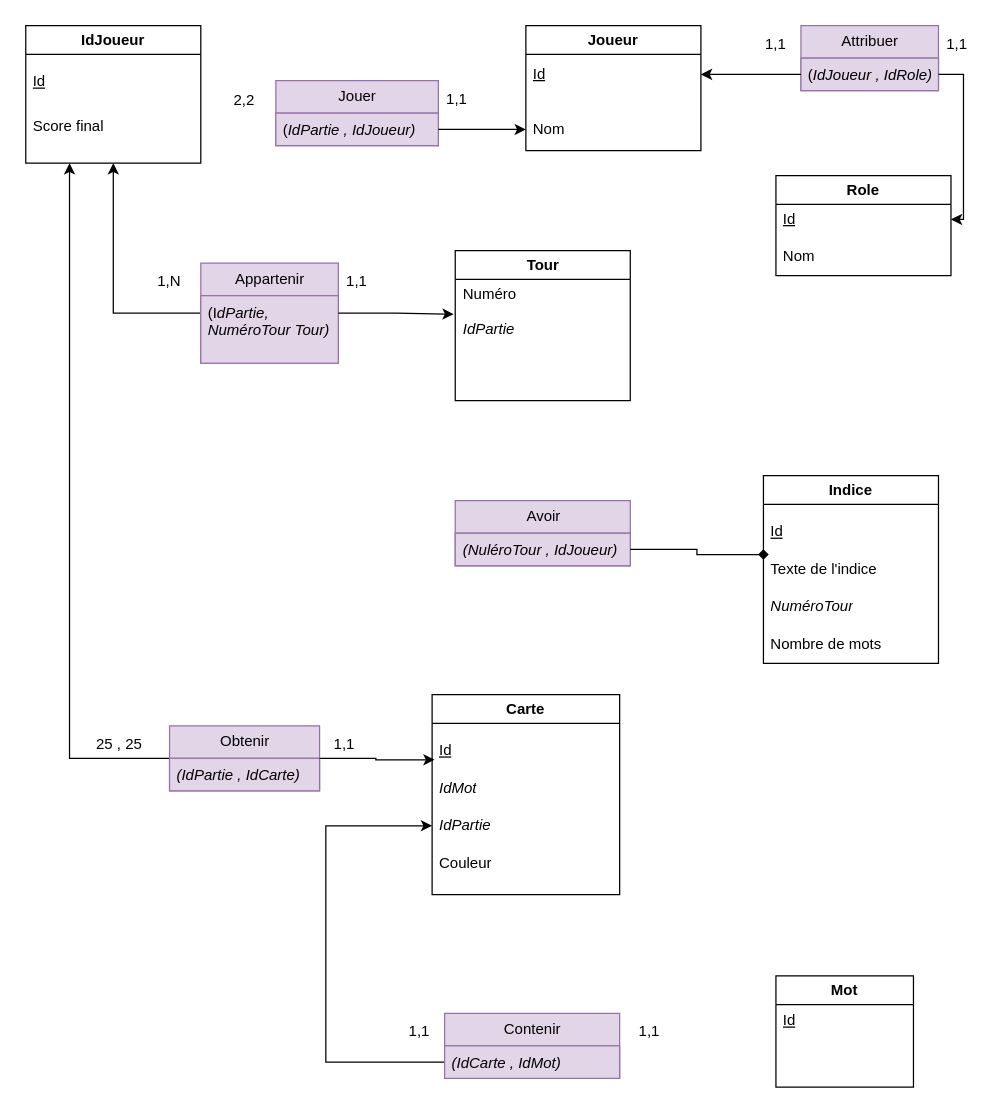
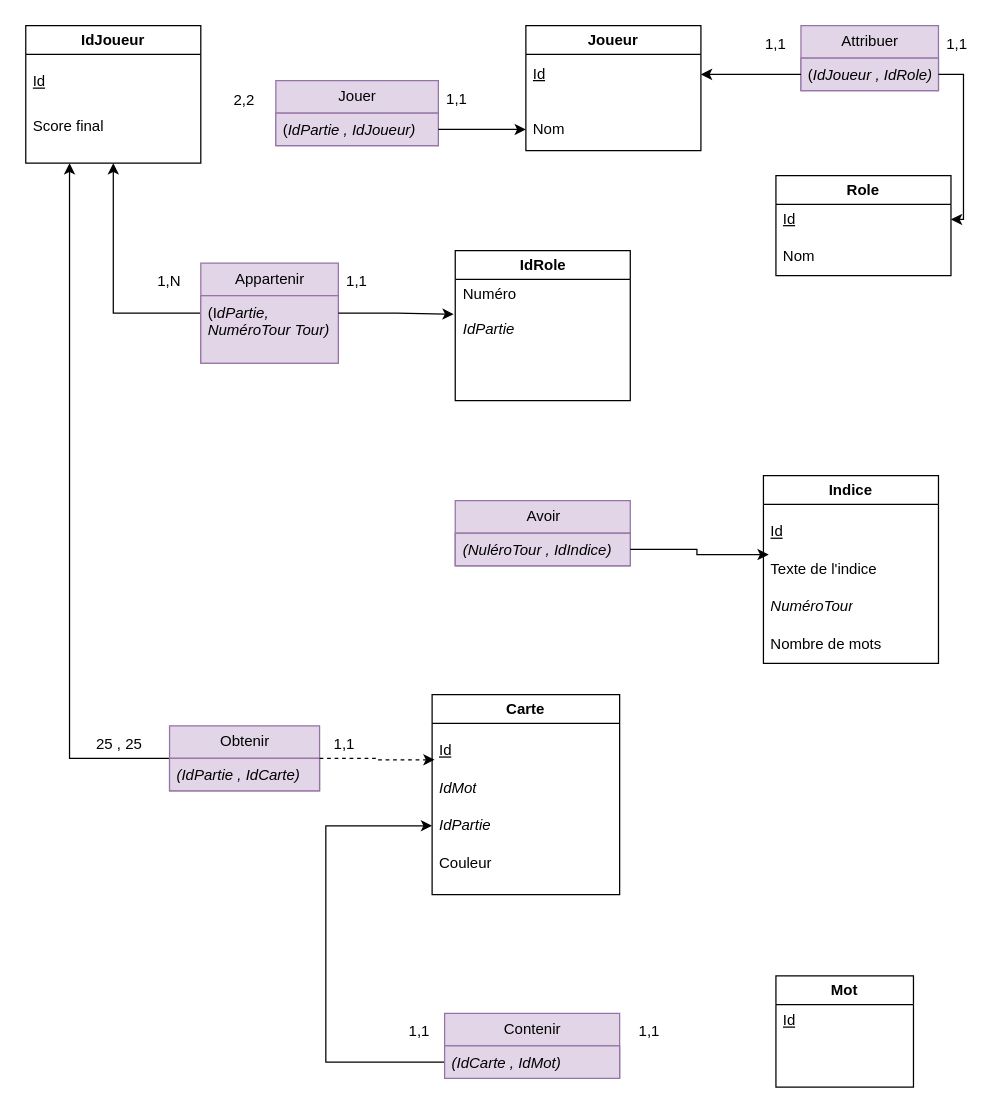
node "Tour": label "Tour" -> "IdRole"
edge "Avoir" -> "Texte de l'indice": arrowhead diamond -> classic
node "(NuléroTour , IdJoueur)": label "(NuléroTour , IdJoueur)" -> "(NuléroTour , IdIndice)"
edge "Obtenir" -> "IdMot": style solid -> dashed
